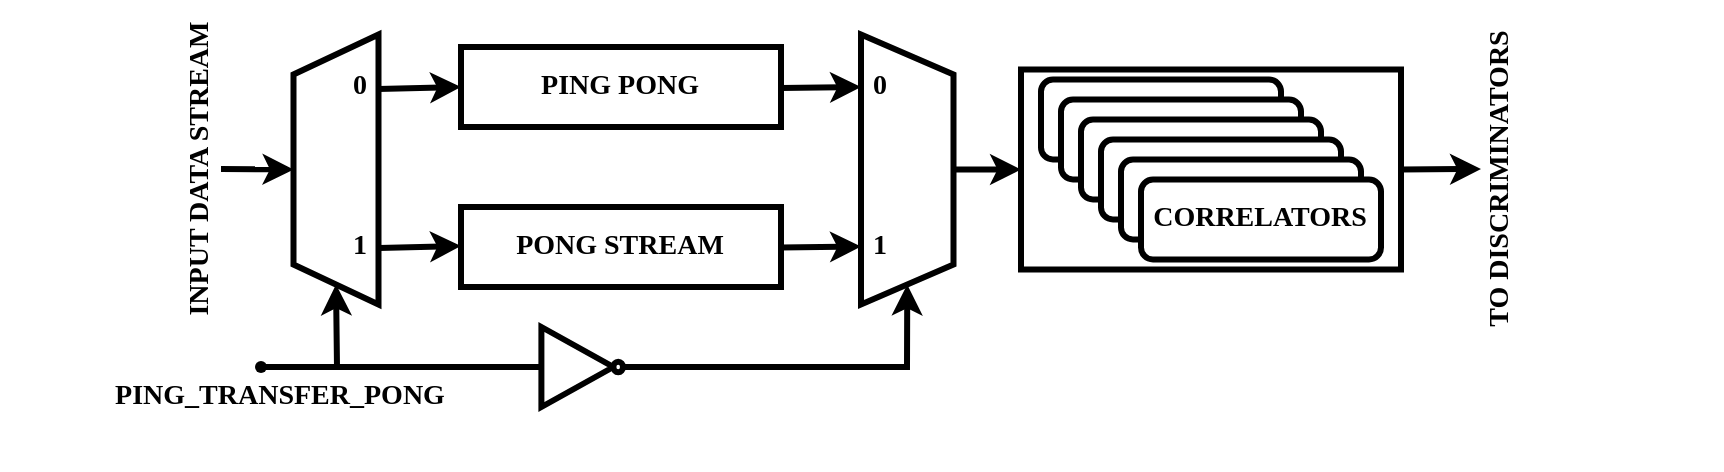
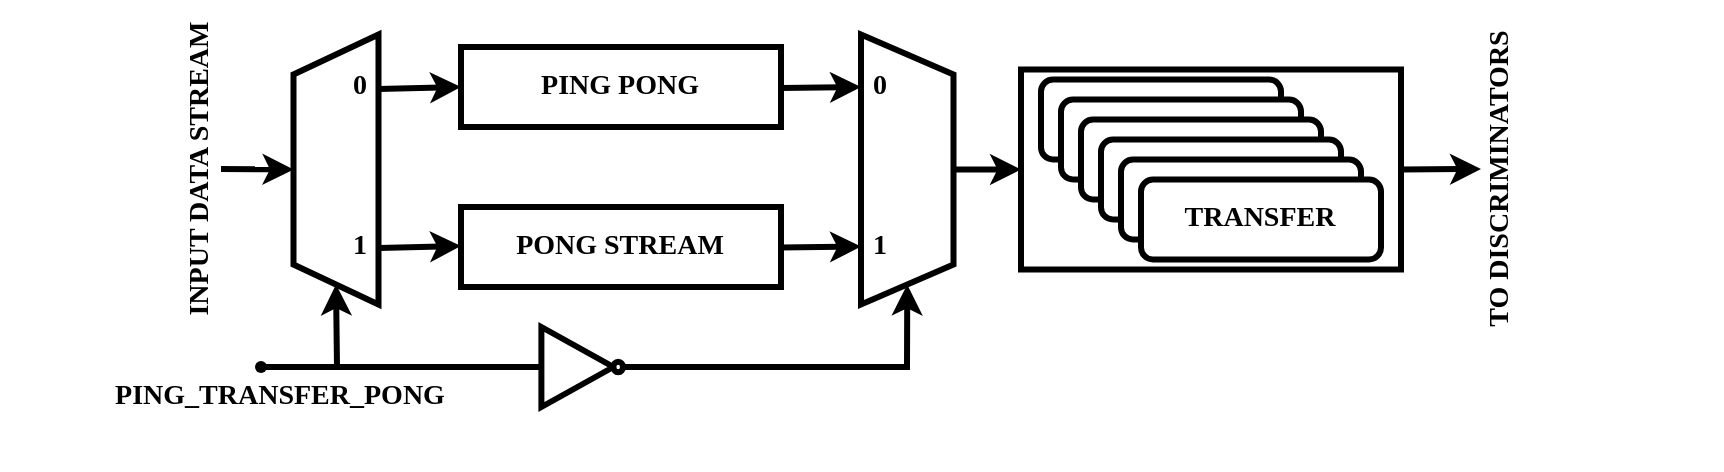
node "CORRELATORS": label "CORRELATORS" -> "TRANSFER"
